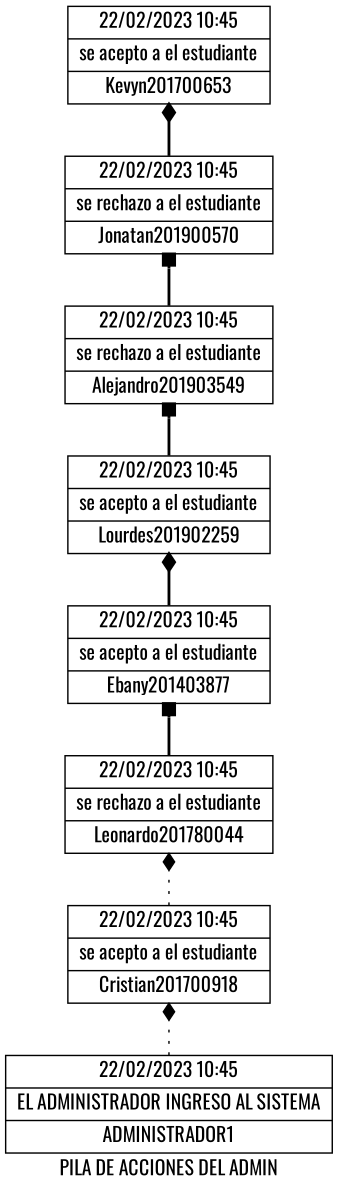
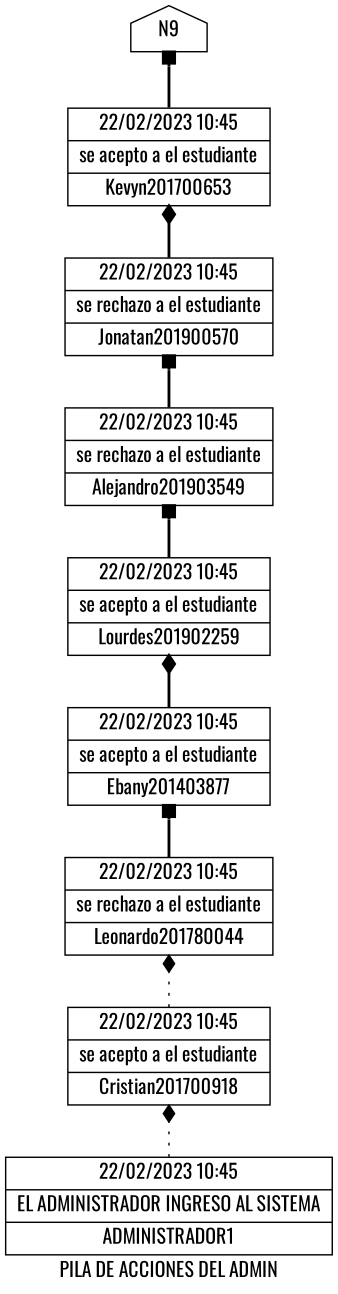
node "N9": added
